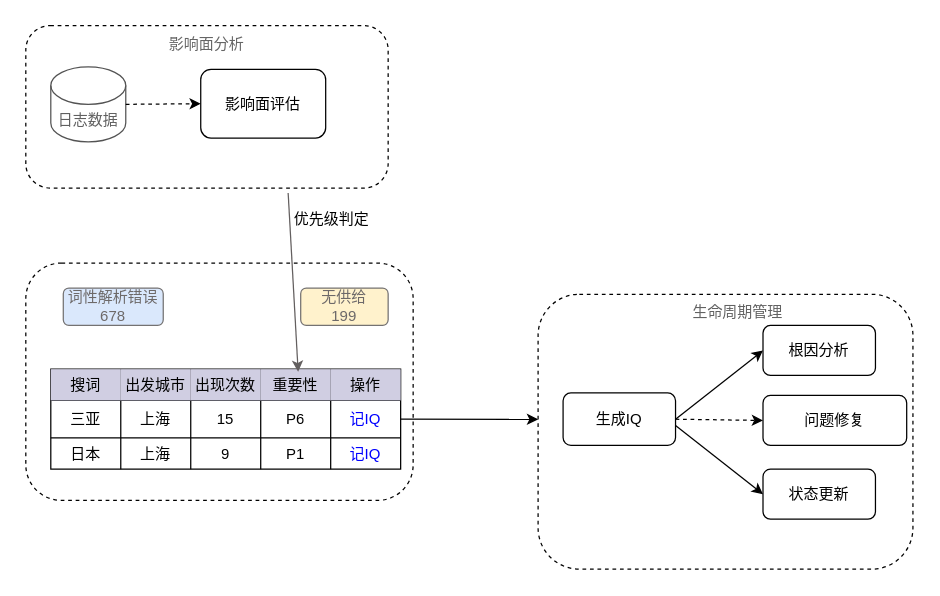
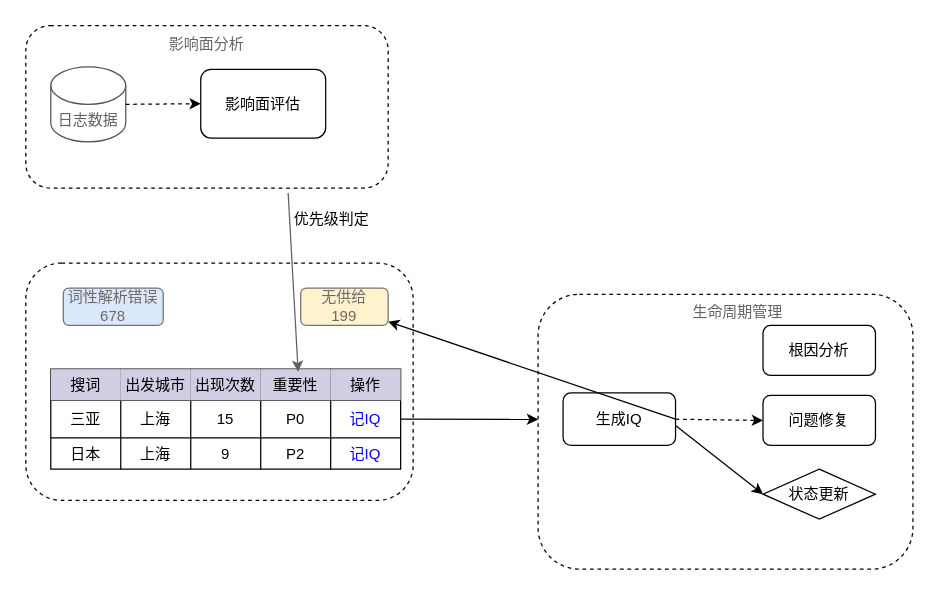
edge "生成IQ" -> "根因分析": now "生成IQ" -> "无供给 199"
node "P6": label "P6" -> "P0"
node "问题修复": size 144x50 -> 113x50
node "P1": label "P1" -> "P2"
node "状态更新": shape rounded rectangle -> diamond
